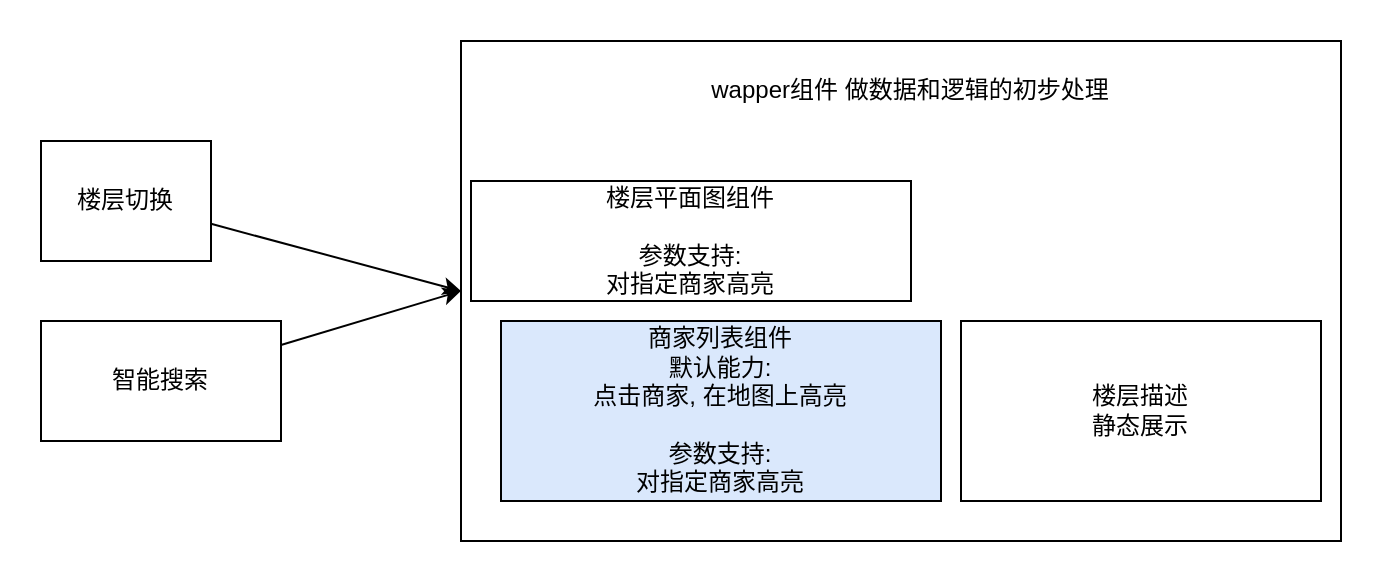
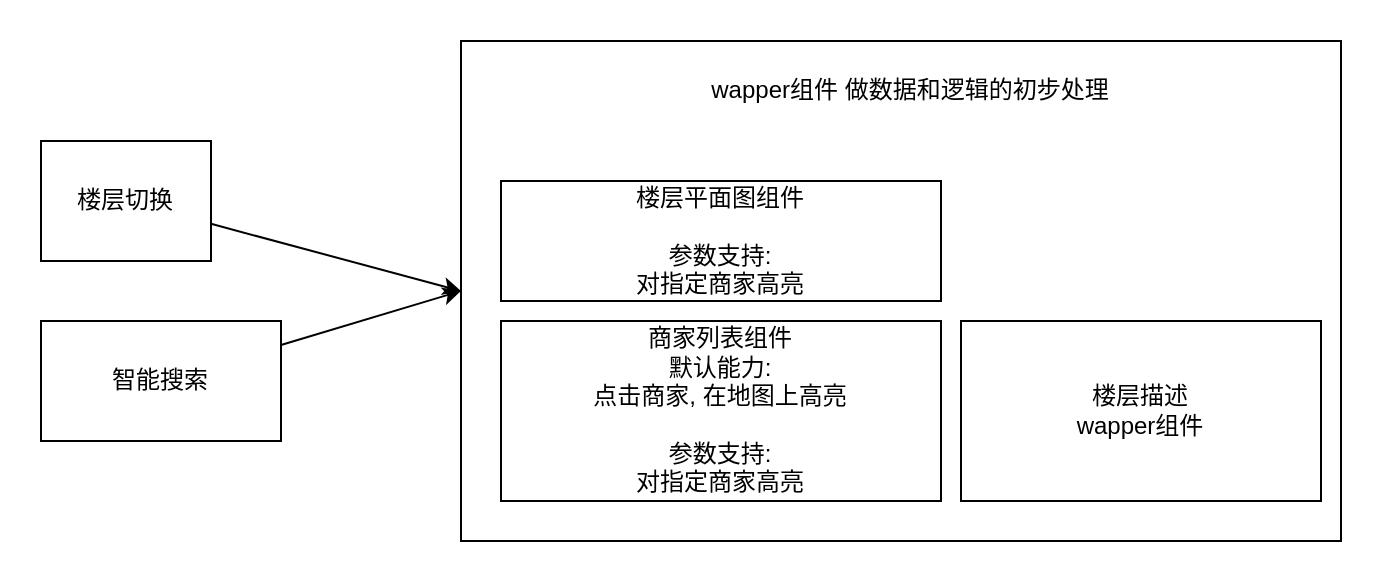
node "楼层平面图组件参数支持:对指定商家高亮": moved (691, 241) -> (721, 241)
node "商家列表组件 默认能力: 点击商家, 在地图上高亮 参数支持: 对指定商家高亮": fillcolor #dae8fc -> #ffffff
node "楼层描述 静态展示": label "楼层描述 静态展示" -> "楼层描述 wapper组件"
